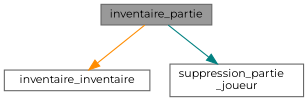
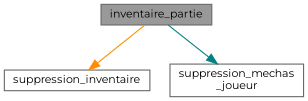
node "inventaire_inventaire": label "inventaire_inventaire" -> "suppression_inventaire"
node "suppression_partie _joueur": label "suppression_partie _joueur" -> "suppression_mechas _joueur"
